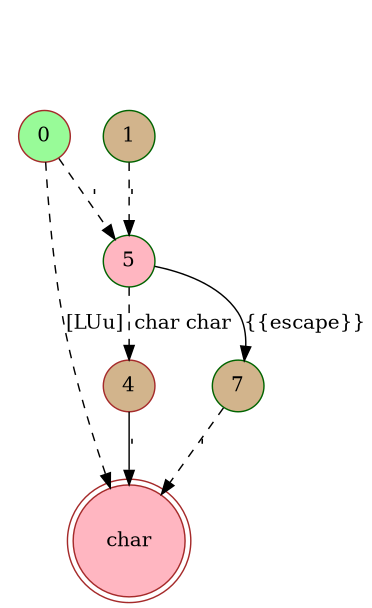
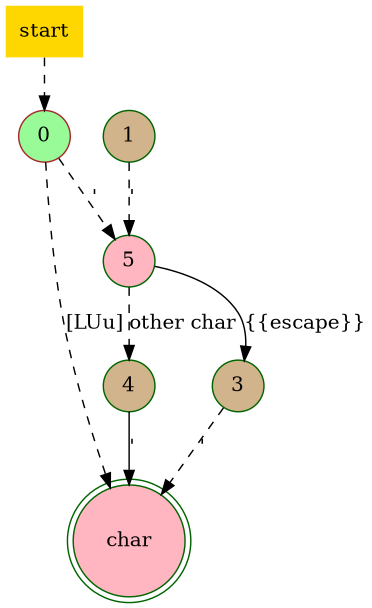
node "start": added
edge "5" -> "4": label "char char" -> "other char"
node "4": color brown -> darkgreen
node "7": label "7" -> "3"
node "char": color brown -> darkgreen
